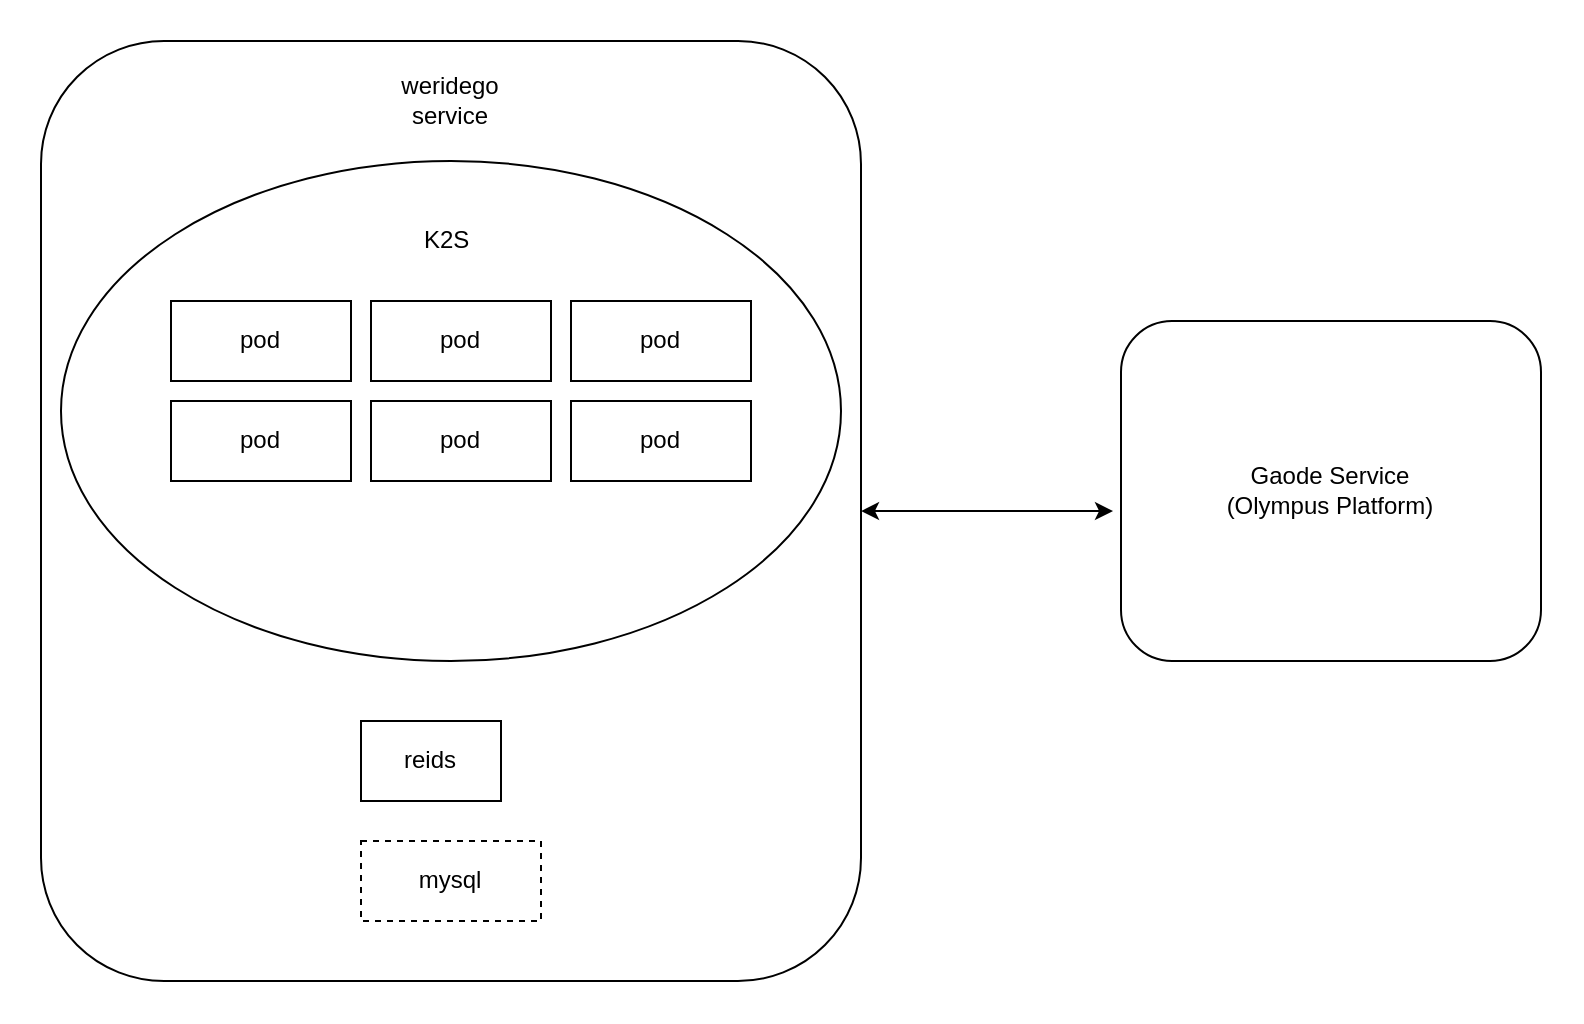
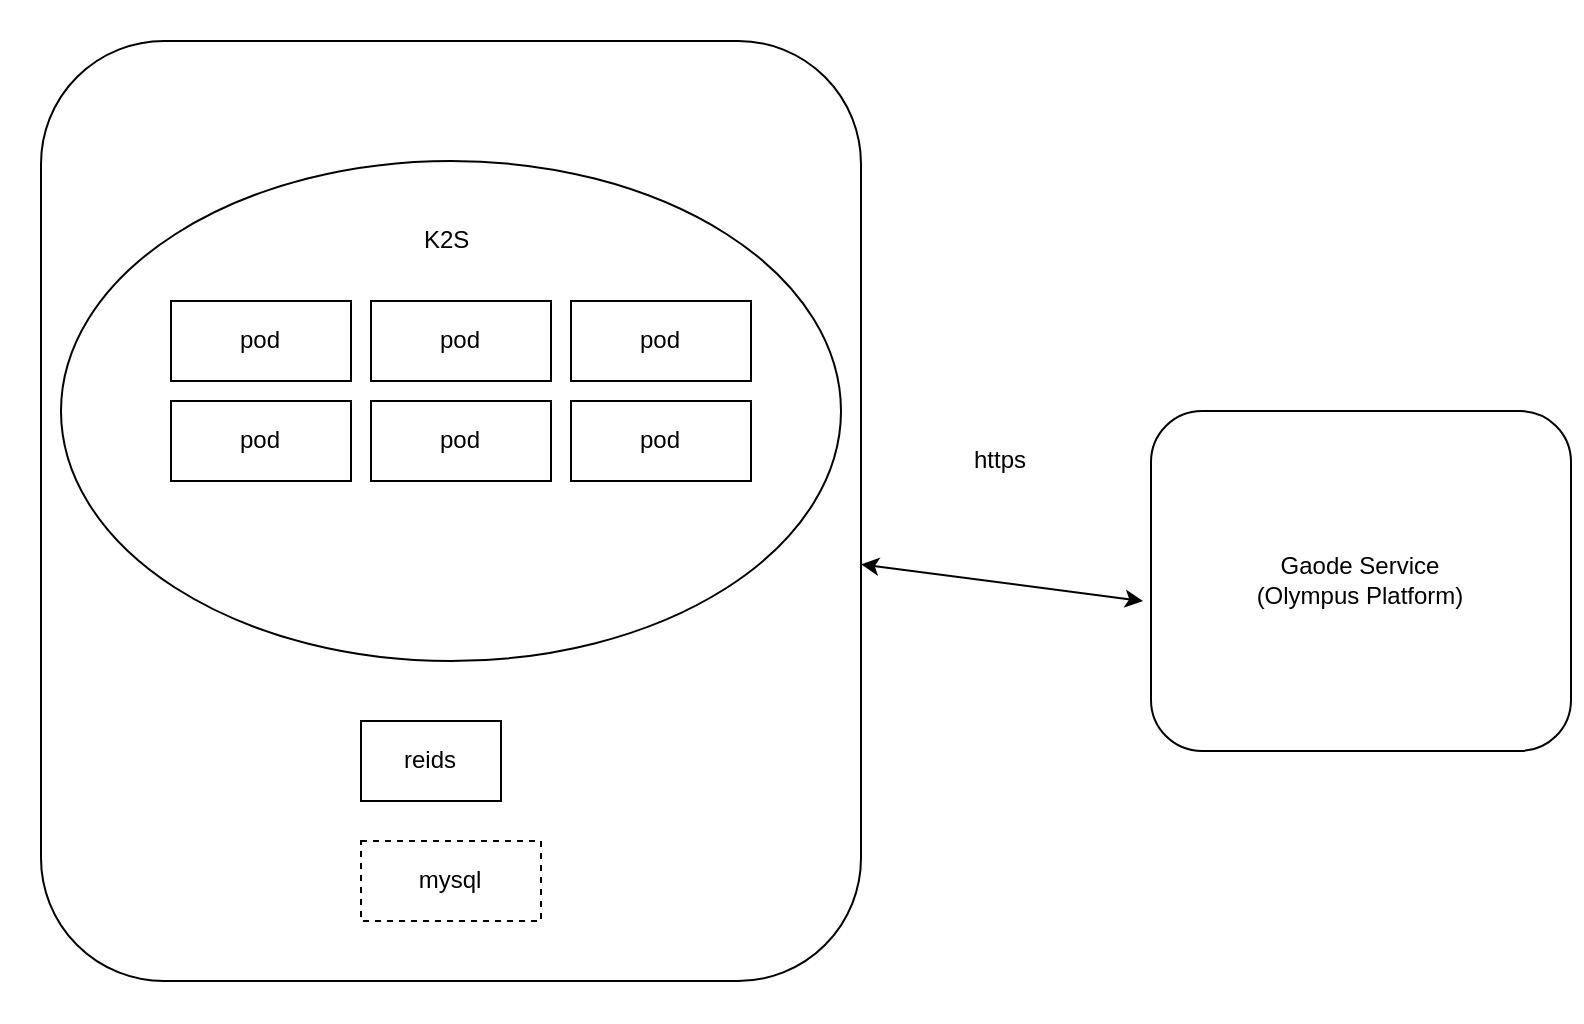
node "weridego service": removed
node "https": added
node "Gaode Service (Olympus Platform)": moved (1331, 491) -> (1361, 581)
